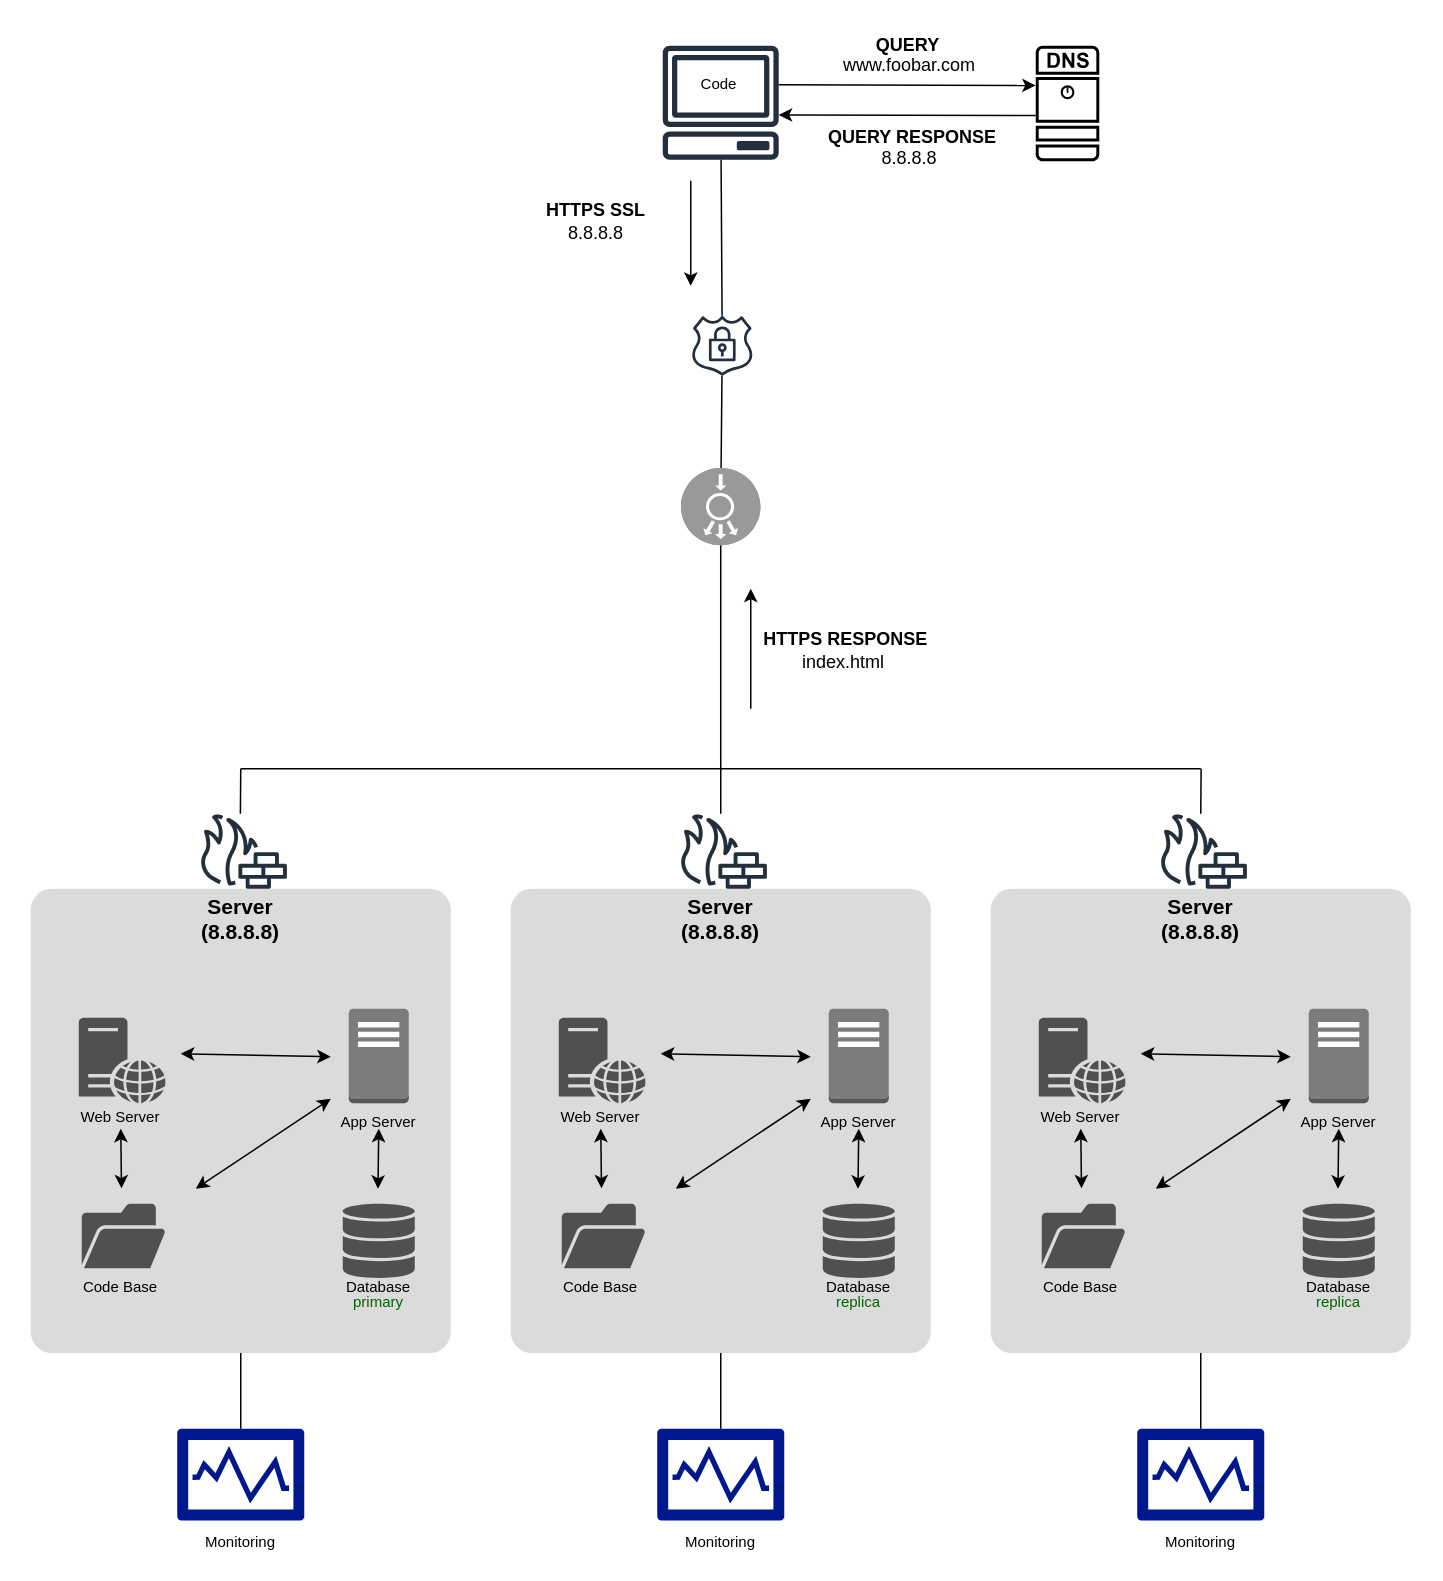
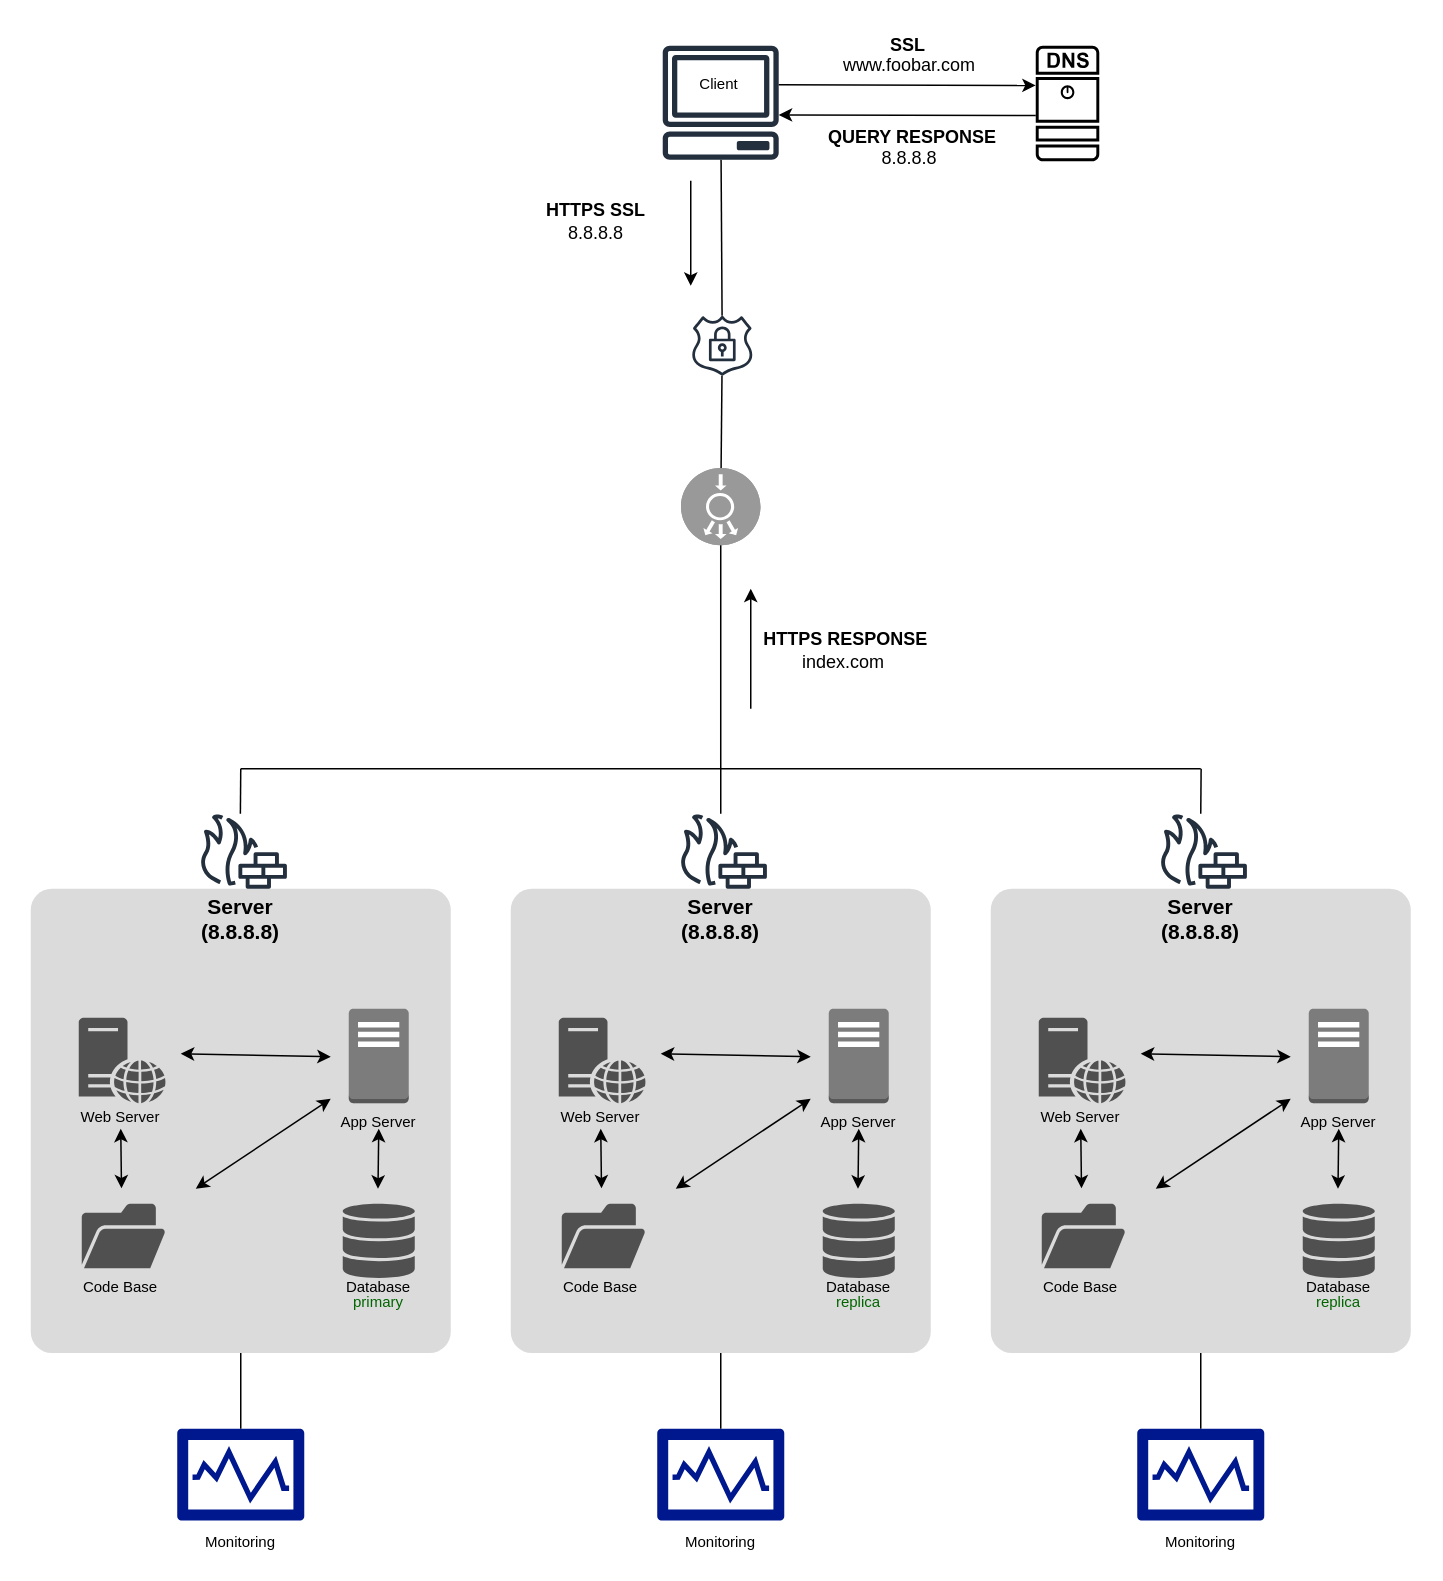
node "QUERY": label "QUERY" -> "SSL"
node "Code": label "Code" -> "Client"
node "index.html": label "index.html" -> "index.com"
